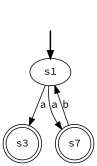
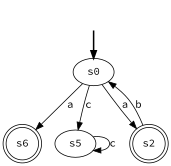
node "s1": label "s1" -> "s0"
node "s3": label "s3" -> "s6"
node "s7": label "s7" -> "s2"
node "s5": added
